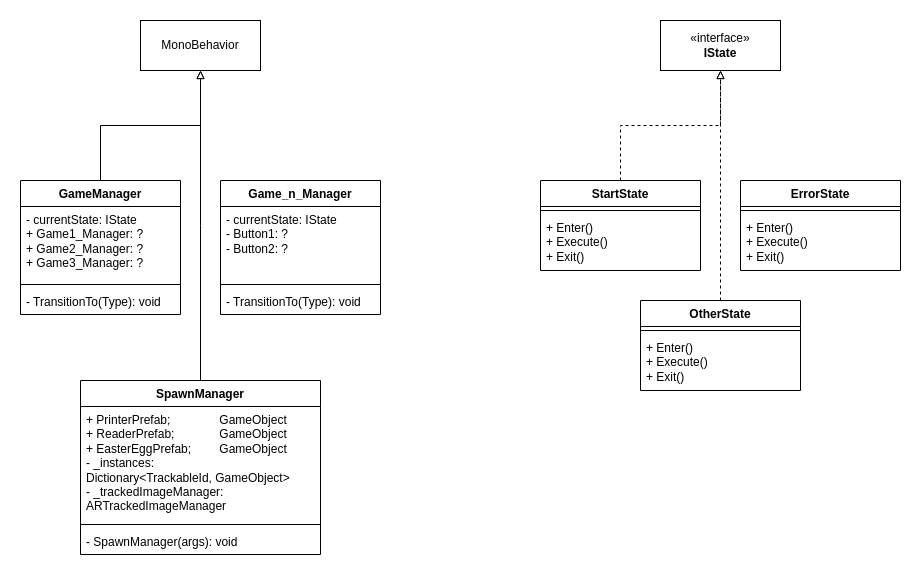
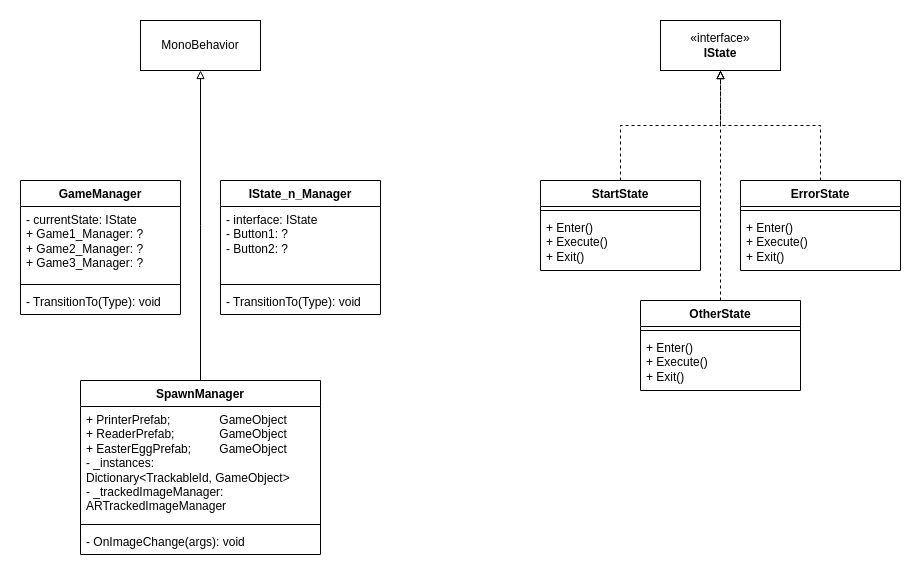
edge "GameManager" -> "MonoBehavior": removed
edge "ErrorState" -> "«interface» IState": added
node "Game_n_Manager": label "Game_n_Manager" -> "IState_n_Manager"
node "- currentState: IState - Button1: ? - Button2: ?": label "- currentState: IState - Button1: ? - Button2: ?" -> "- interface: IState - Button1: ? - Button2: ?"
node "- SpawnManager(args): void": label "- SpawnManager(args): void" -> "- OnImageChange(args): void"
